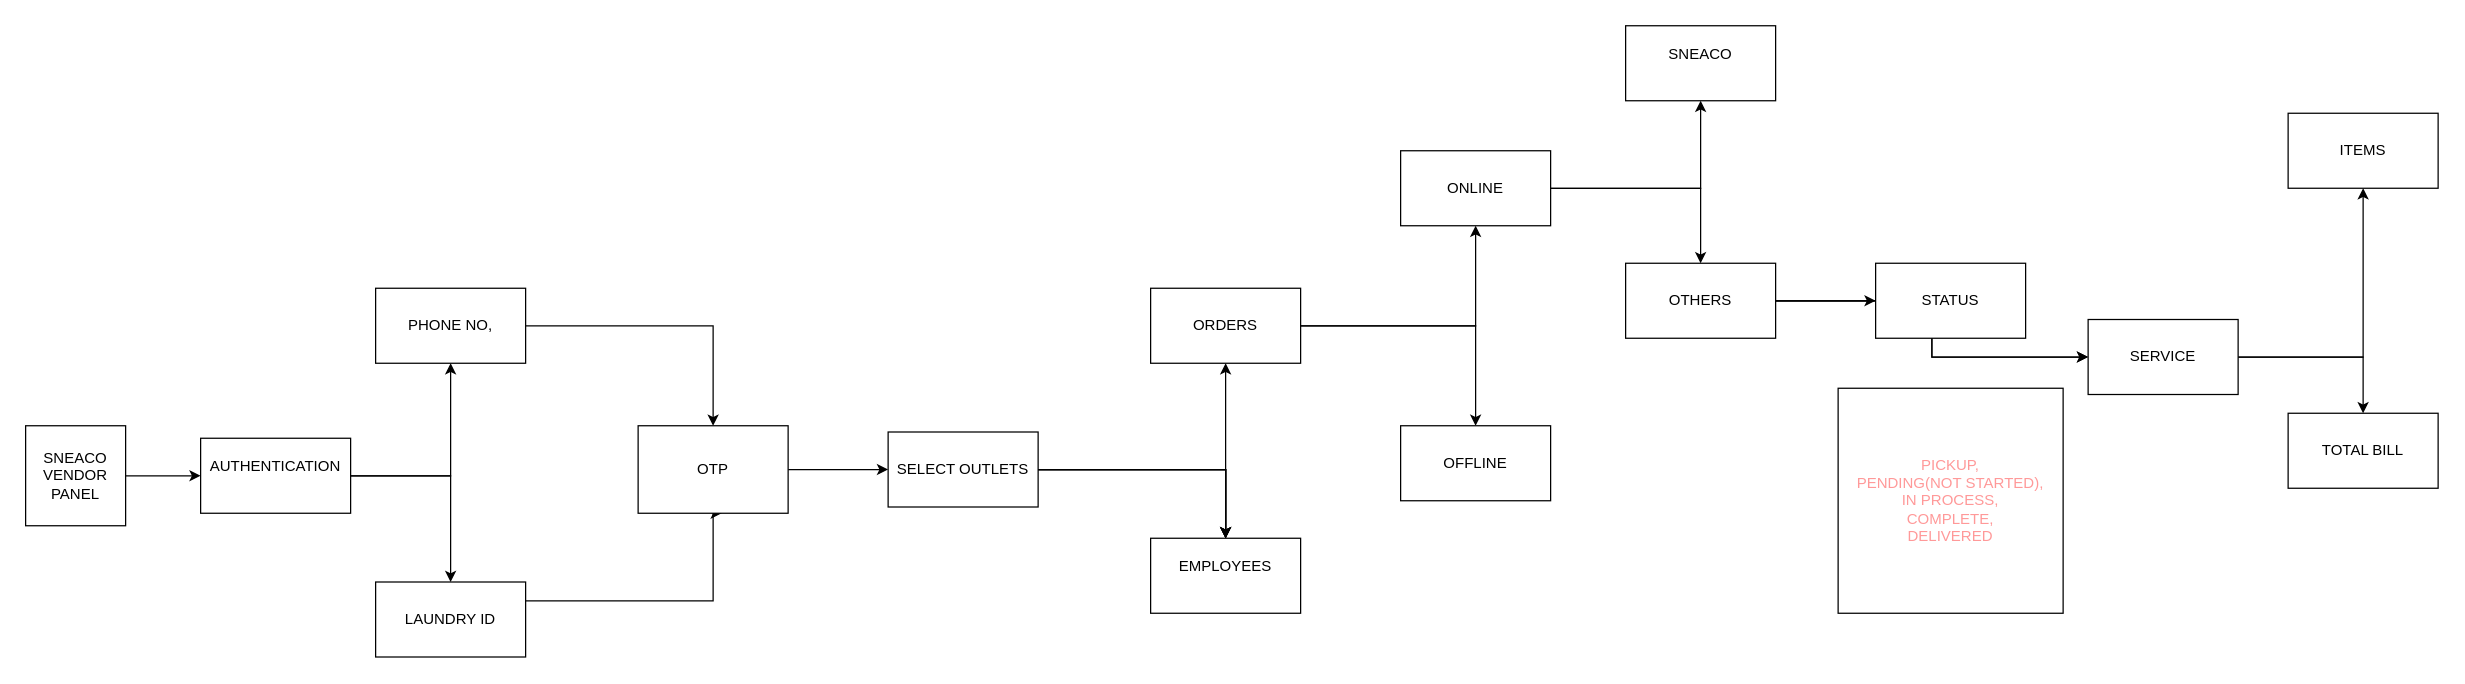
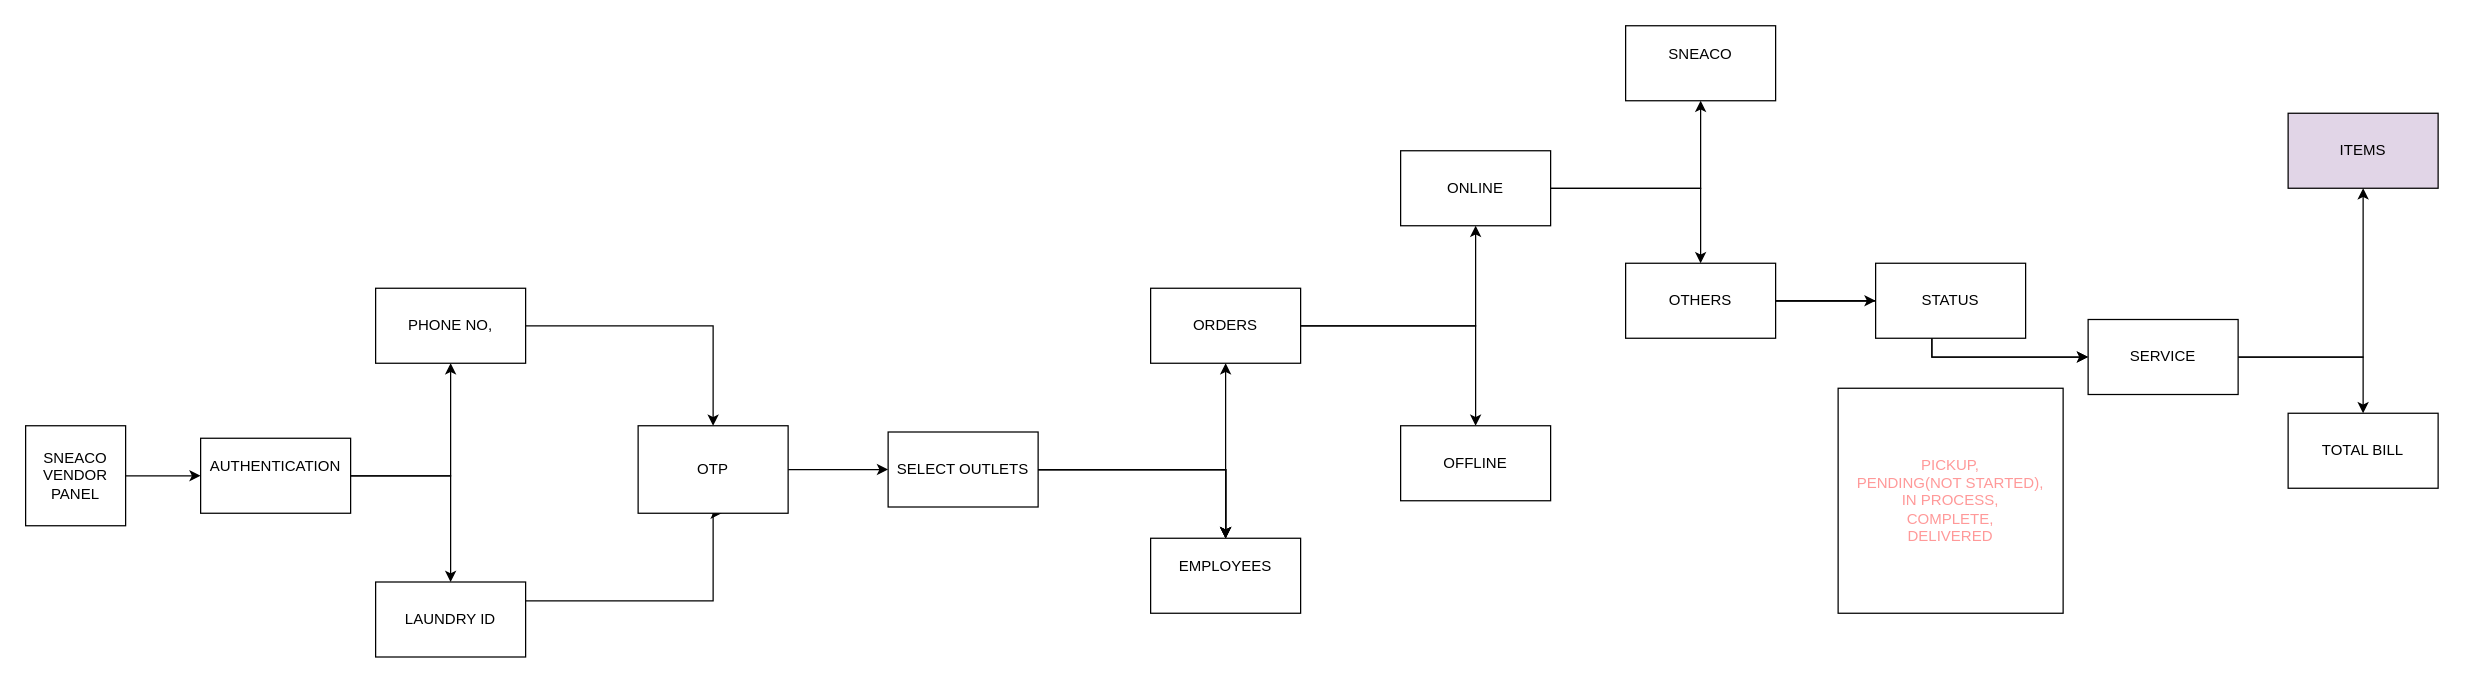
node "ITEMS": fillcolor #ffffff -> #e1d5e7
